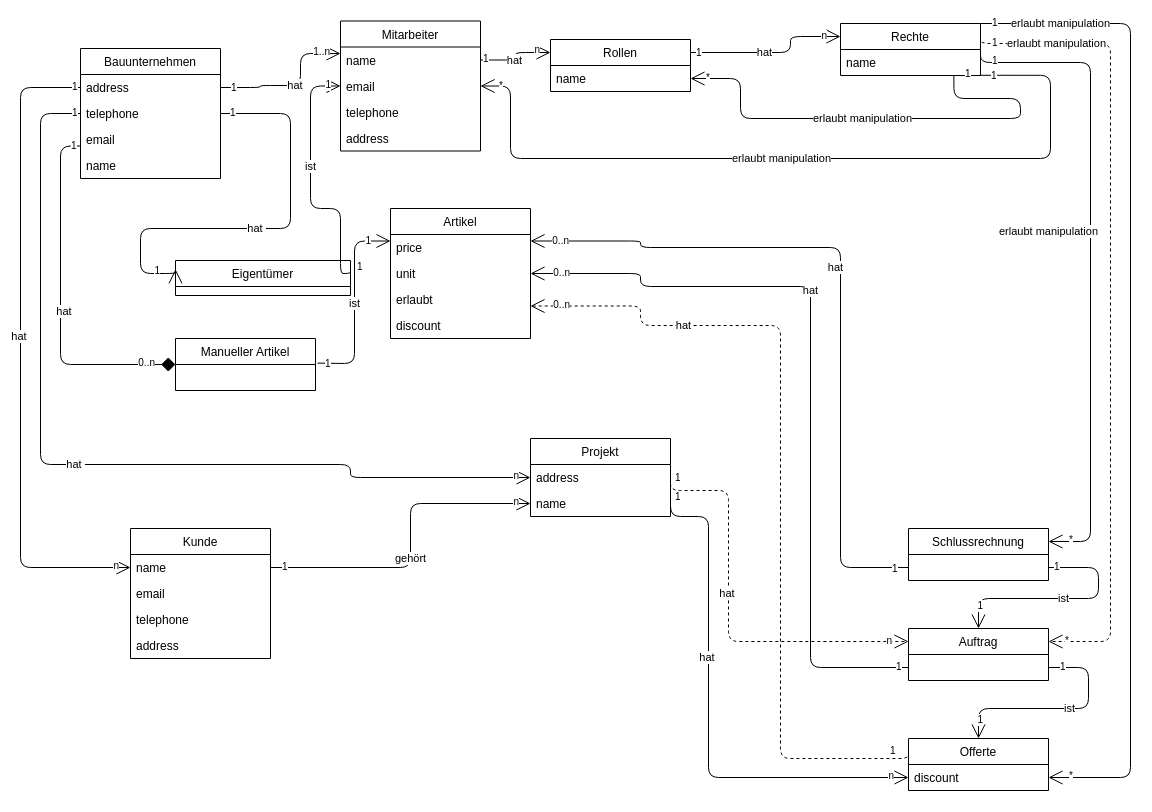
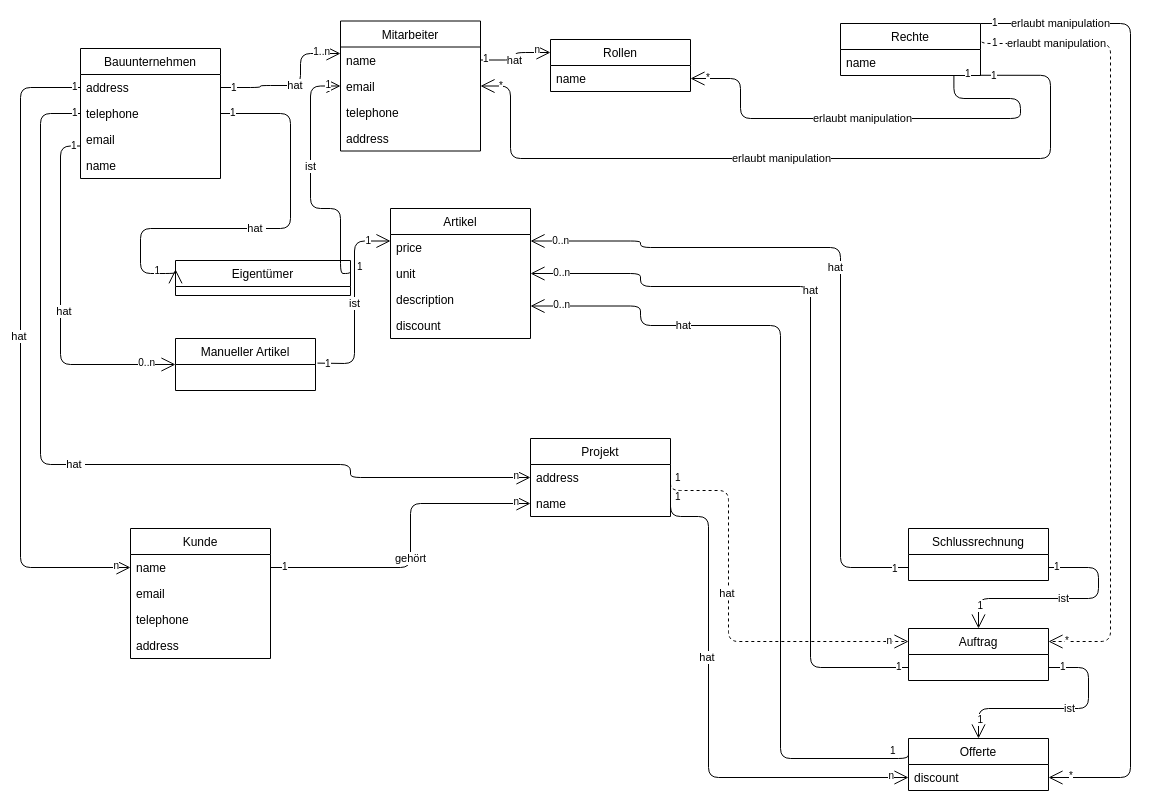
edge "Rollen" -> "Rechte": removed, labels "1", "hat", "n"
edge "Rechte" -> "Schlussrechnung": removed, labels "1", "erlaubt manipulation", "*"
node "erlaubt": label "erlaubt" -> "description"
edge "Bauunternehmen" -> "Manueller Artikel": arrowhead diamond -> open
edge "Offerte" -> "Artikel": style dashed -> solid
